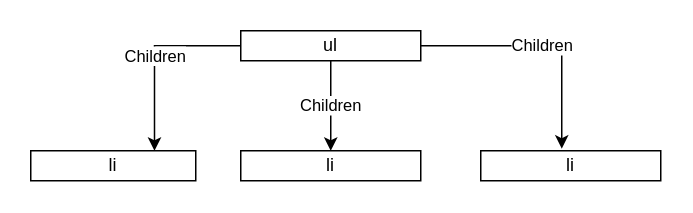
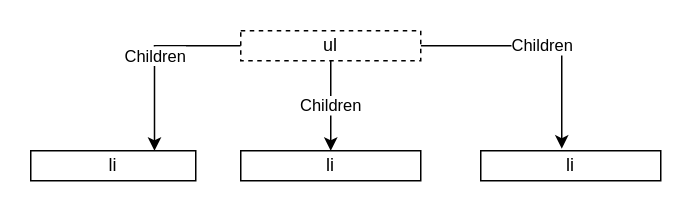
node "ul": style solid -> dashed
